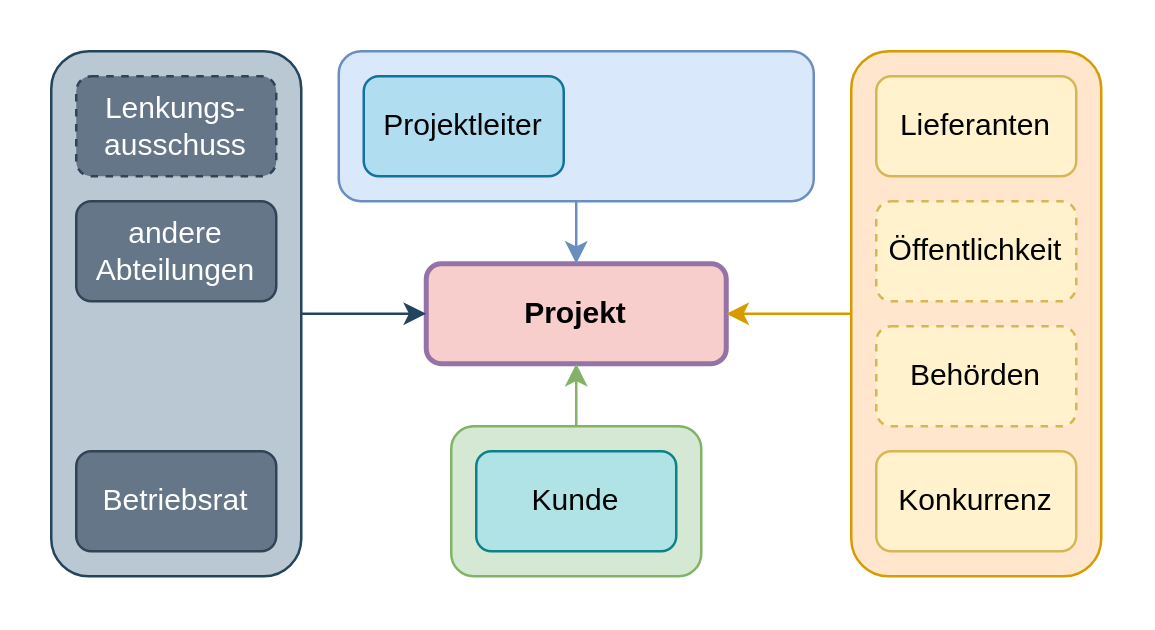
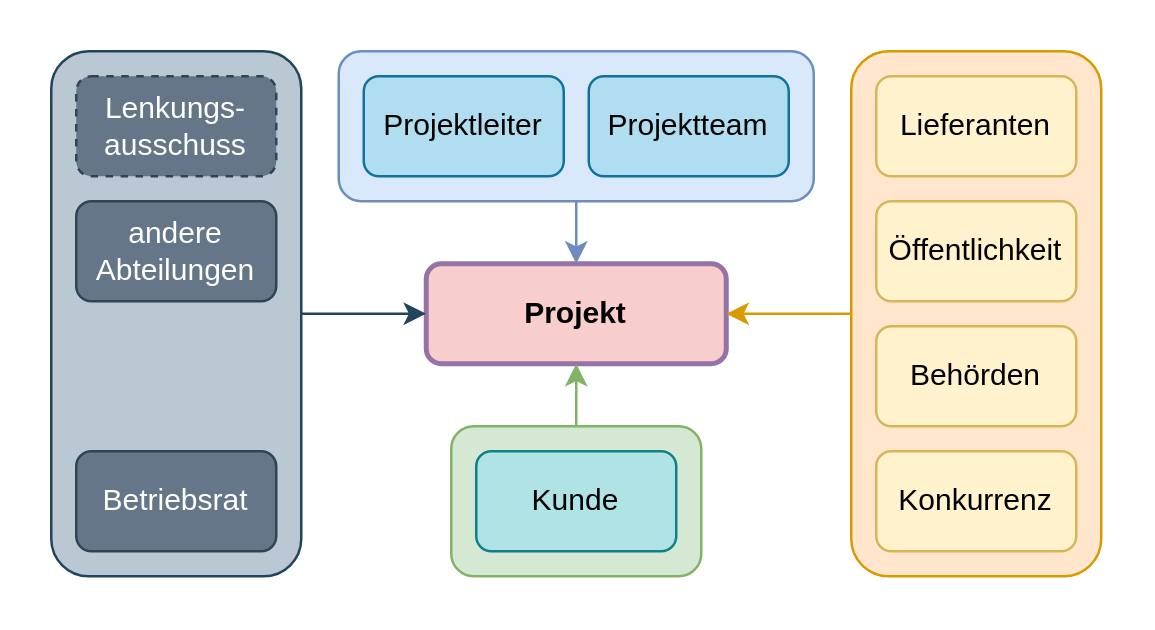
node "Projektteam": added
node "Öffentlichkeit": style dashed -> solid
node "Behörden": style dashed -> solid
